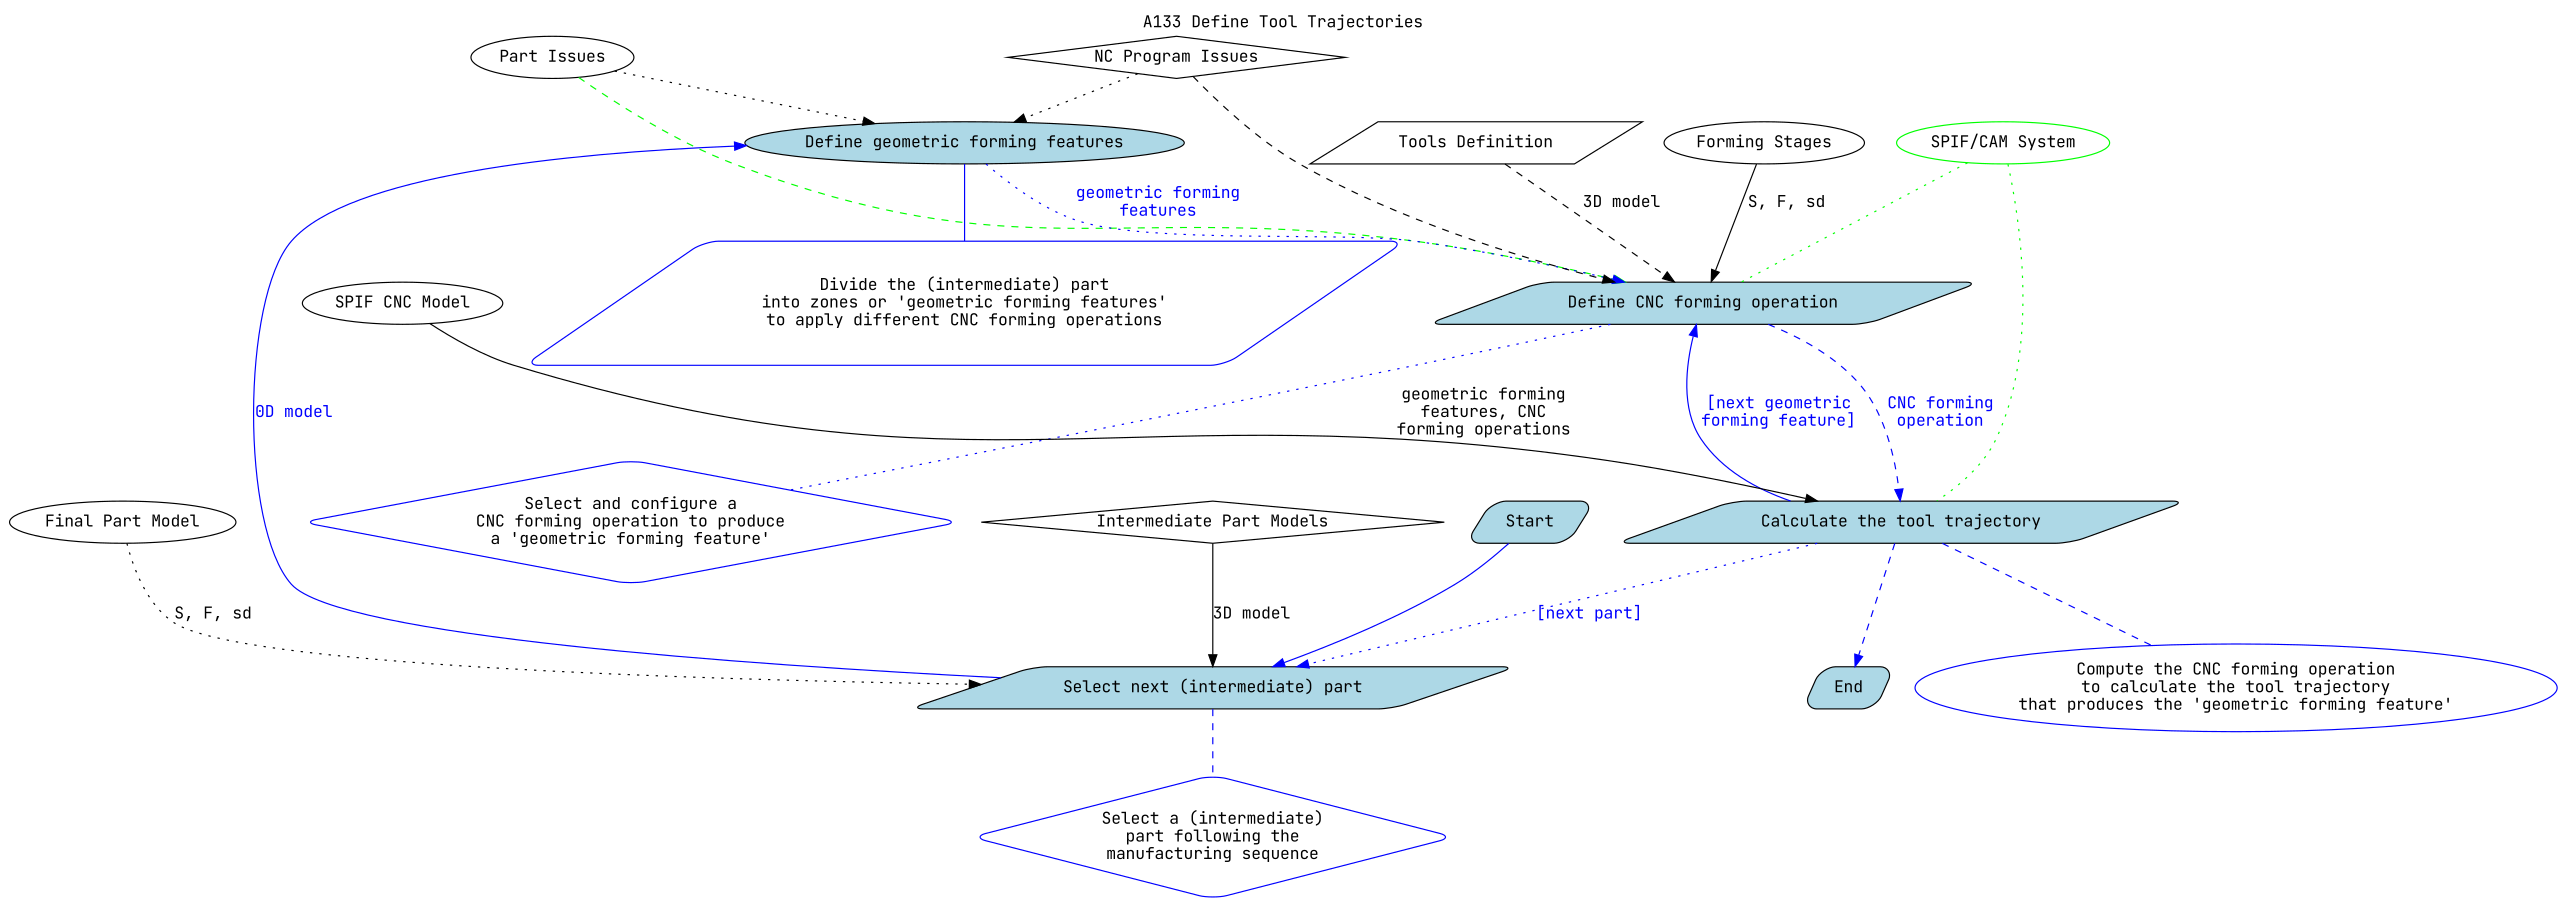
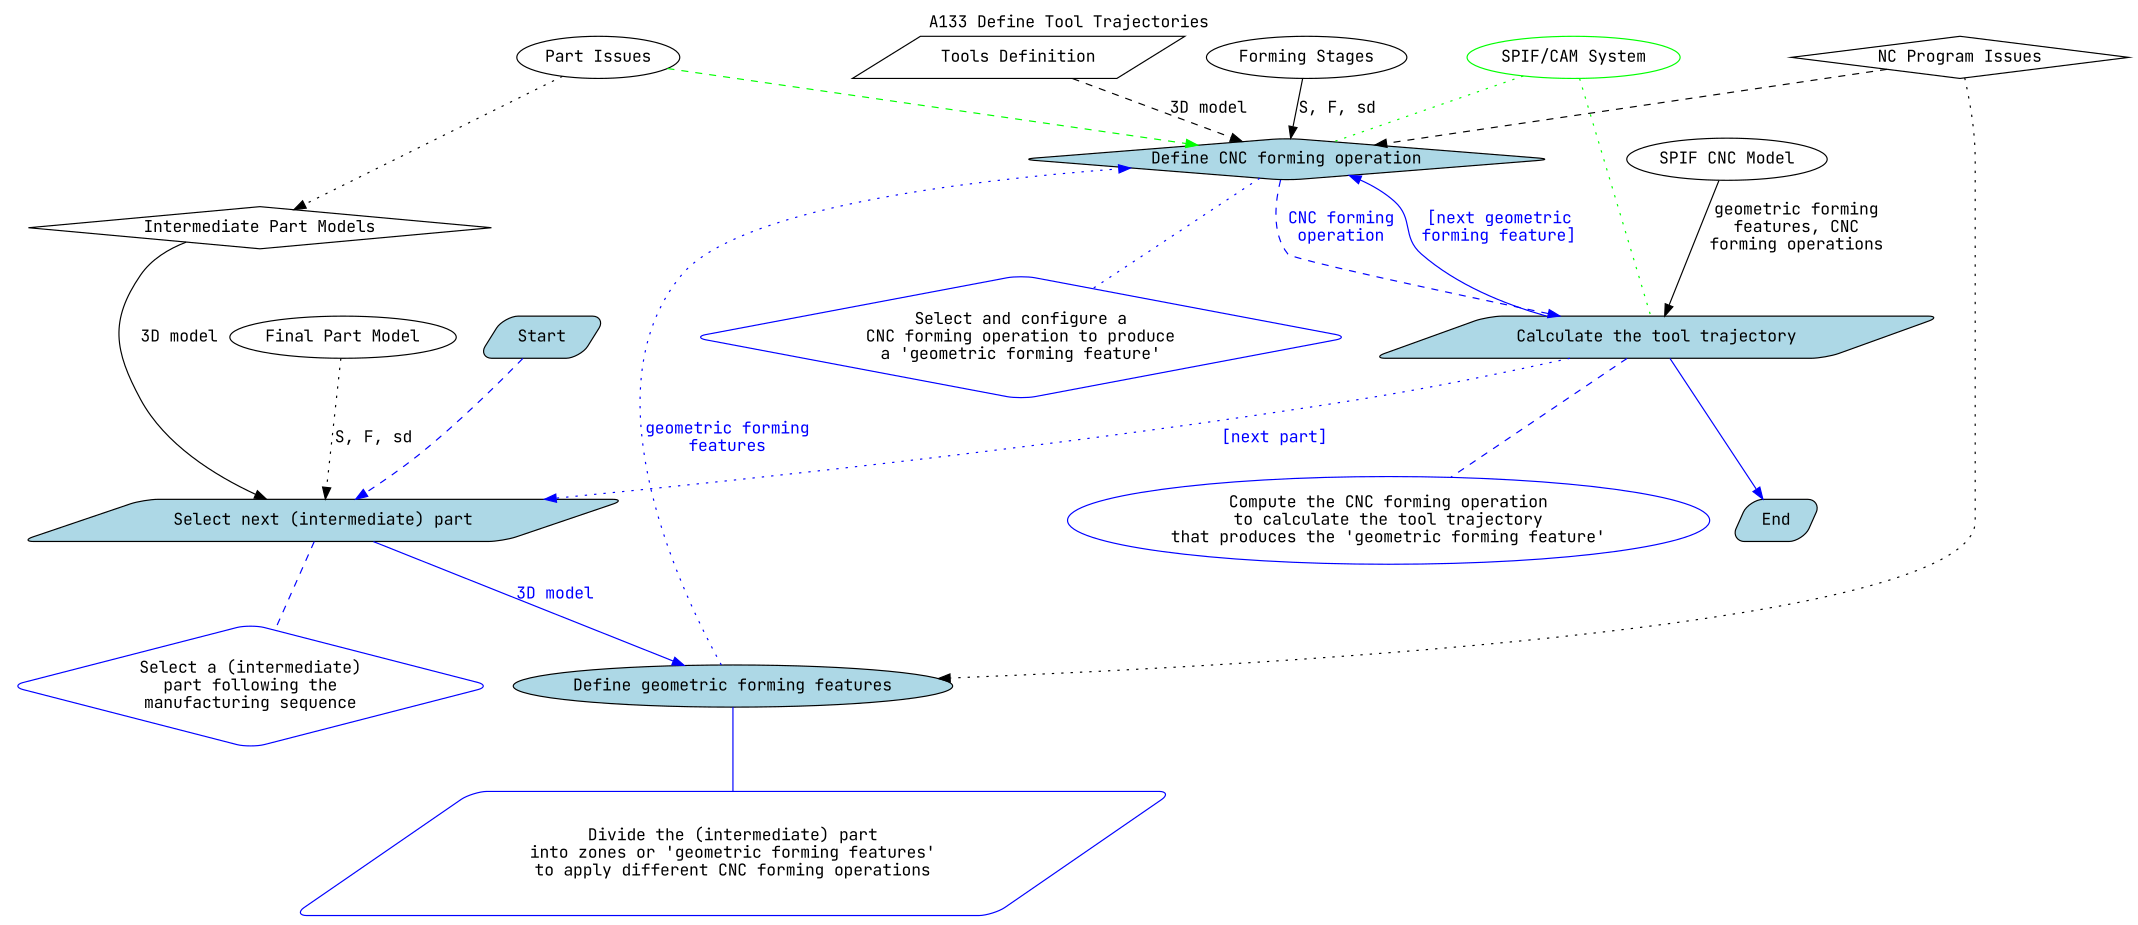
edge "Part Issues" -> "Define geometric forming features": now "Part Issues" -> "Intermediate Part Models"
node "Define CNC forming operation": shape parallelogram -> diamond
edge "Select next (intermediate) part" -> "Define geometric forming features": label "0D model" -> "3D model"
edge "Calculate the tool trajectory" -> "End": style dashed -> solid
edge "Start" -> "Select next (intermediate) part": style solid -> dashed
